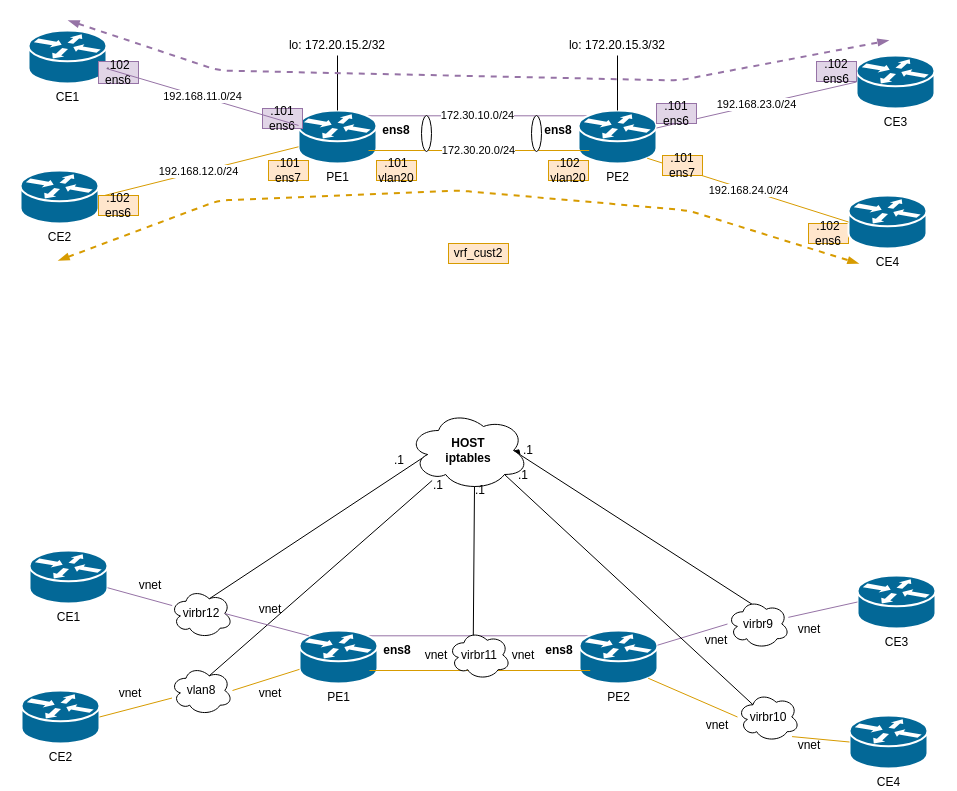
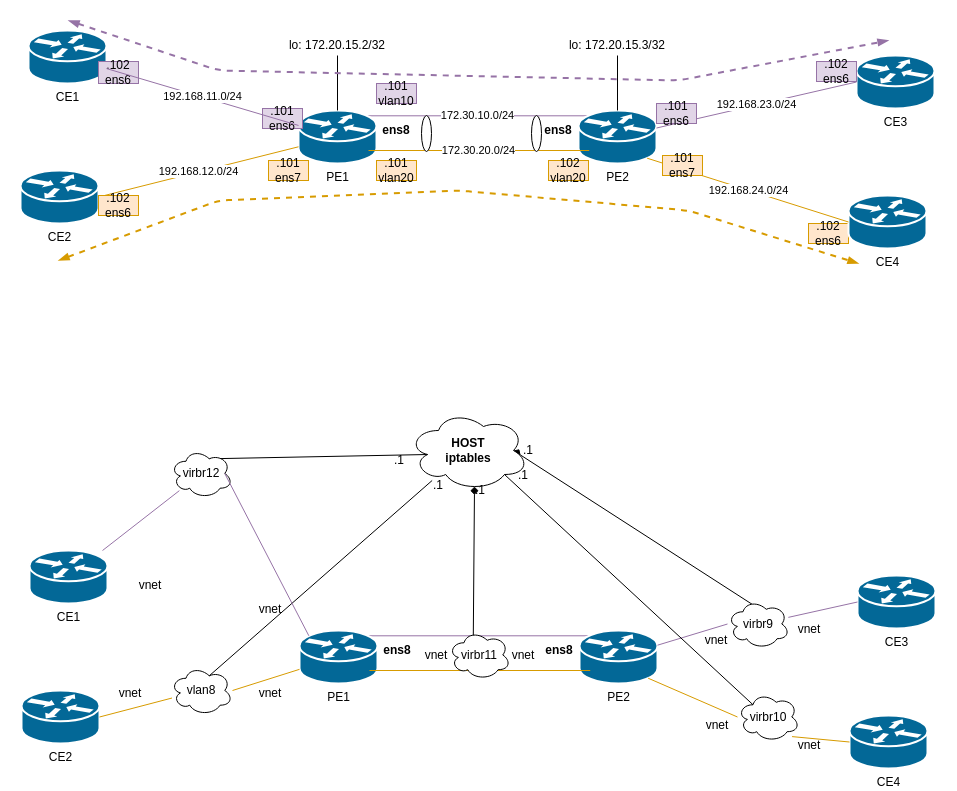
node ".101 vlan10": added
node "vrf_cust2": removed
edge "HOST iptables" -- "virbr11": arrowhead none -> diamond
node "virbr12": moved (202, 614) -> (202, 474)
